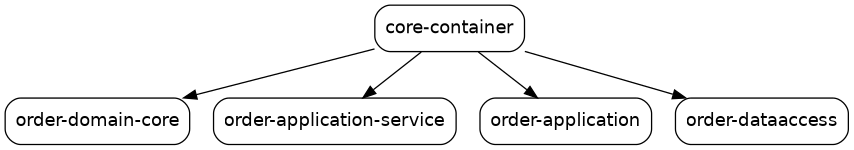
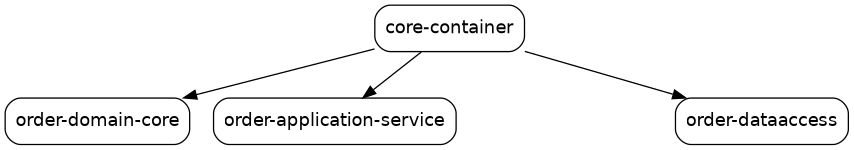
node "order-application": removed
